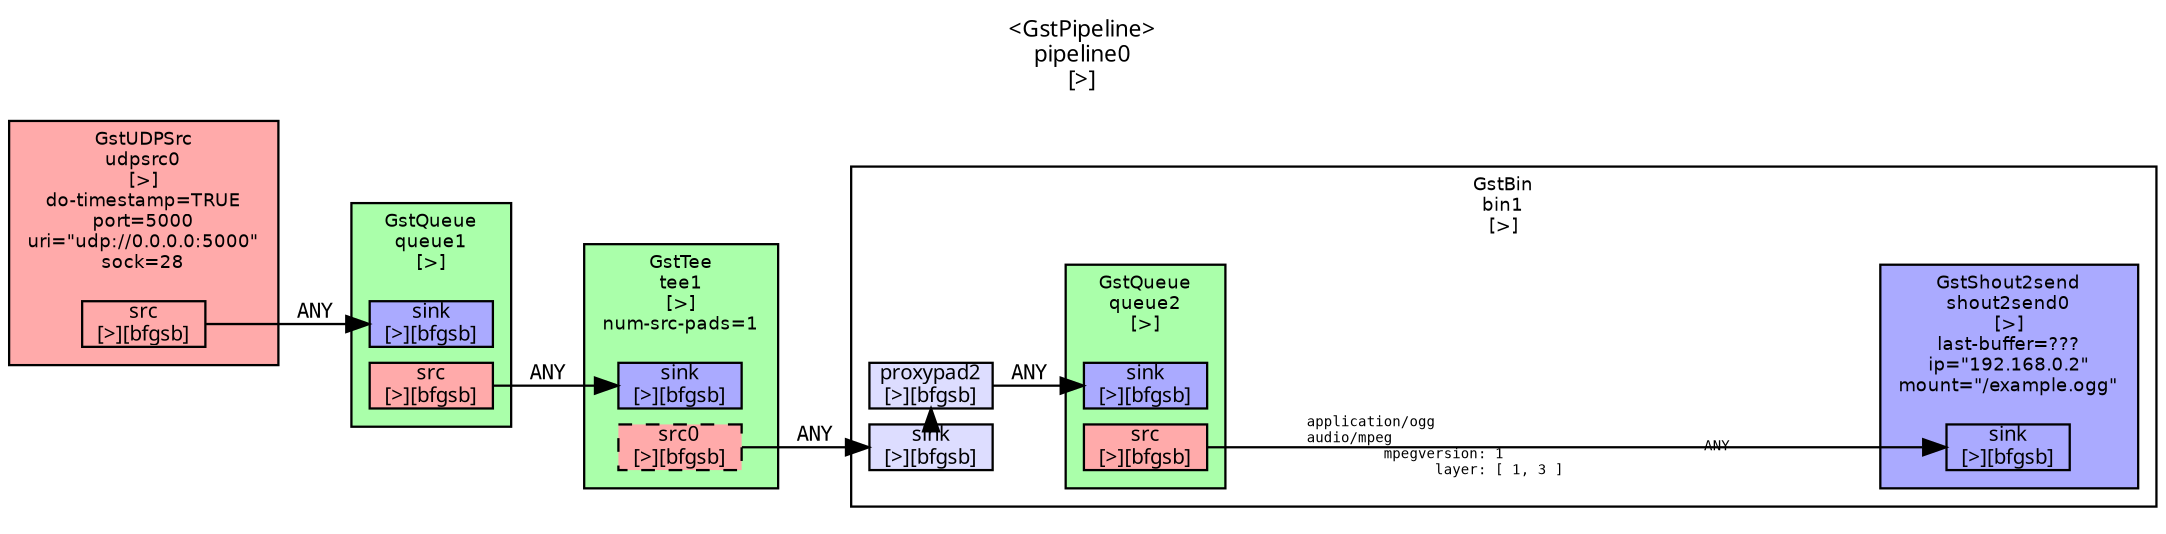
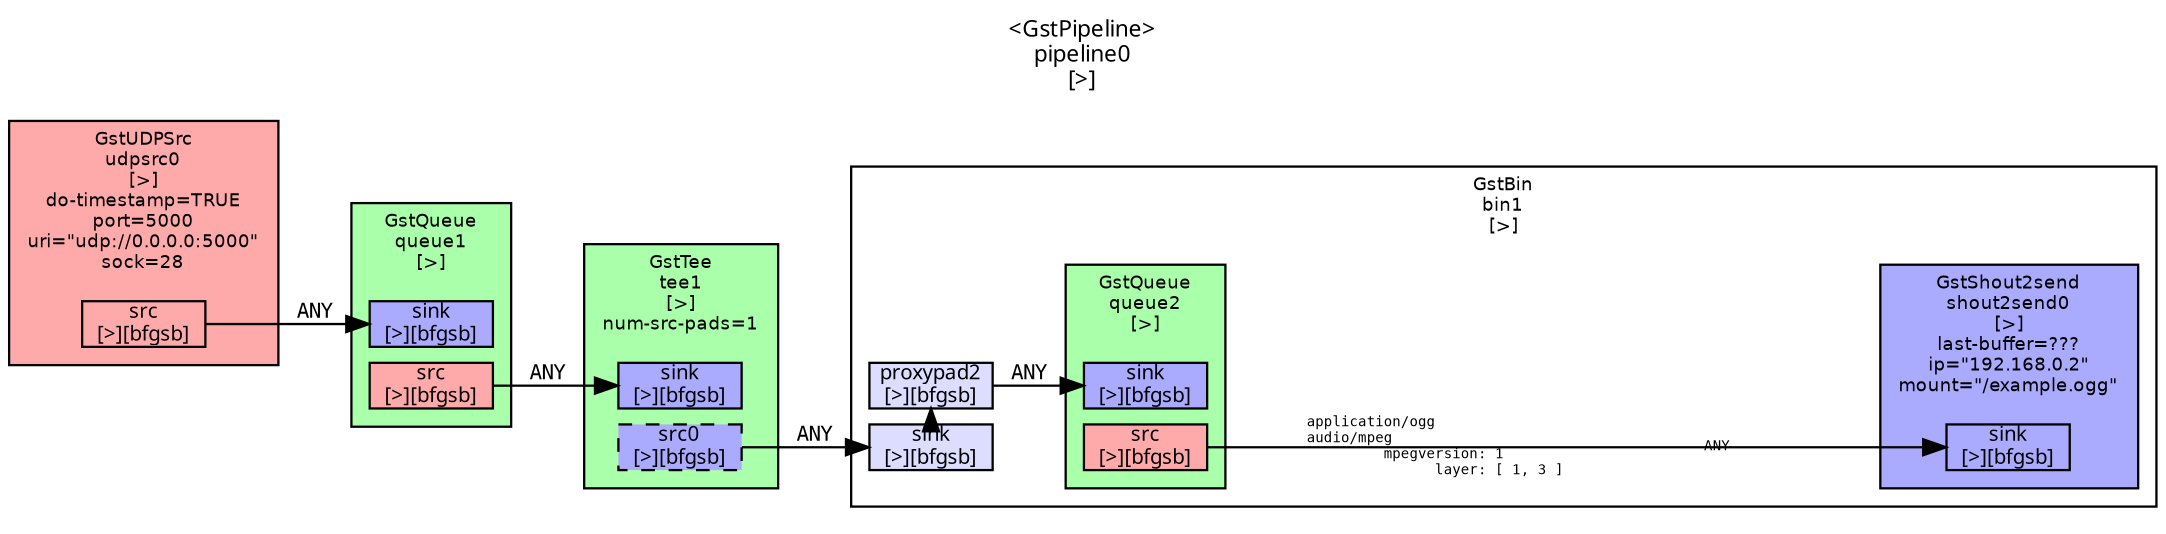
node "src0 [>][bfgsb]": fillcolor #ffaaaa -> #aaaaff
